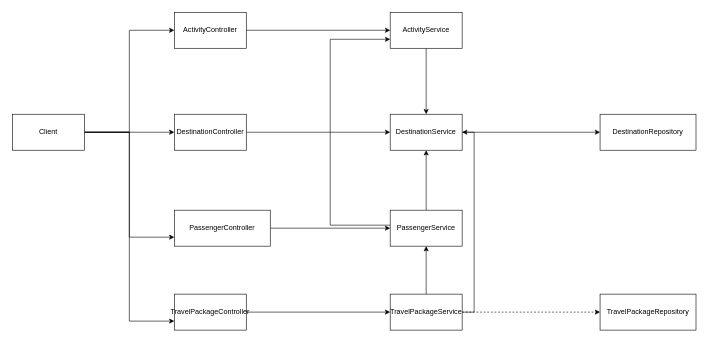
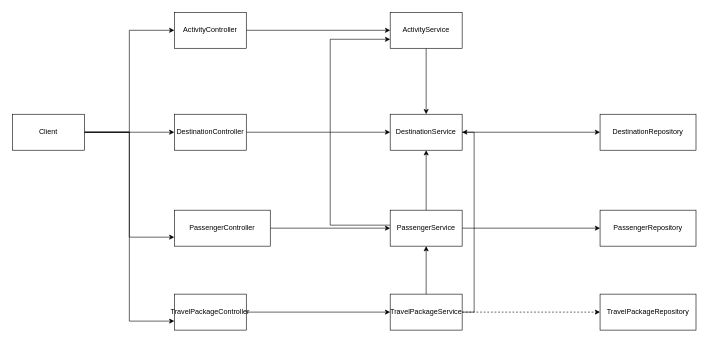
edge "PassengerService" -> "PassengerRepository": added
node "PassengerRepository": added
